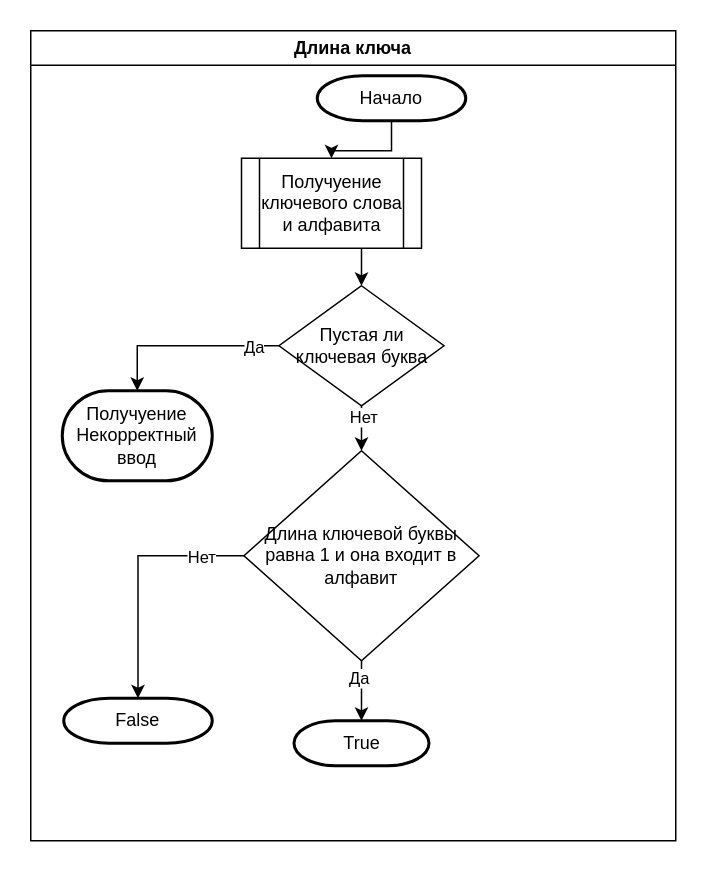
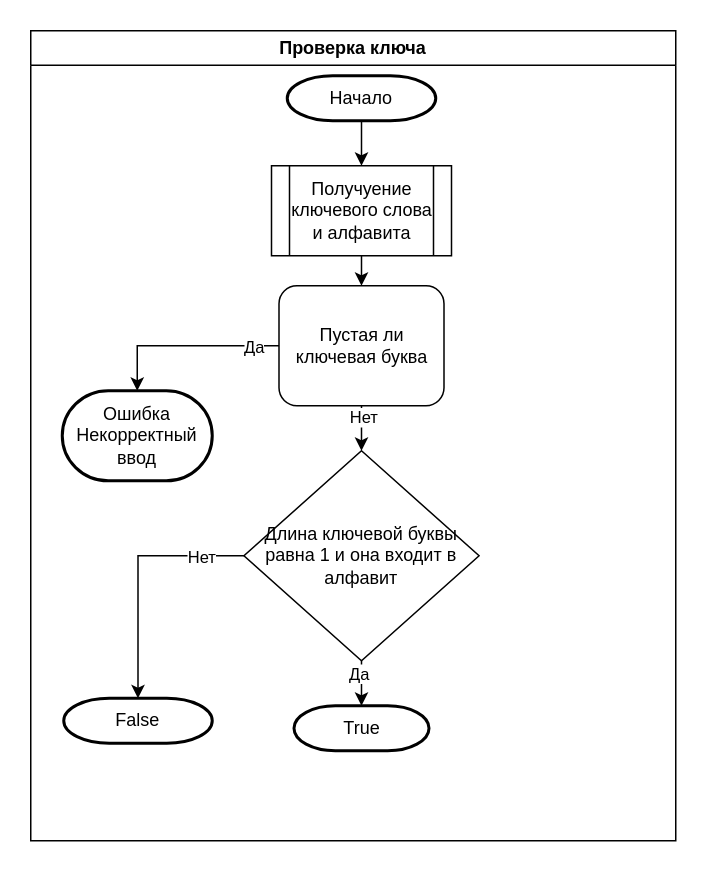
node "Длина ключа": label "Длина ключа" -> "Проверка ключа"
node "Начало": moved (392, 98) -> (362, 98)
node "Получуение ключевого слова и алфавита": moved (332, 203) -> (362, 211)
node "Пустая ли ключевая буква": shape diamond -> rounded rectangle
node "Получуение Некорректный ввод": label "Получуение Некорректный ввод" -> "Ошибка Некорректный ввод"
node "True": moved (362, 743) -> (362, 728)
